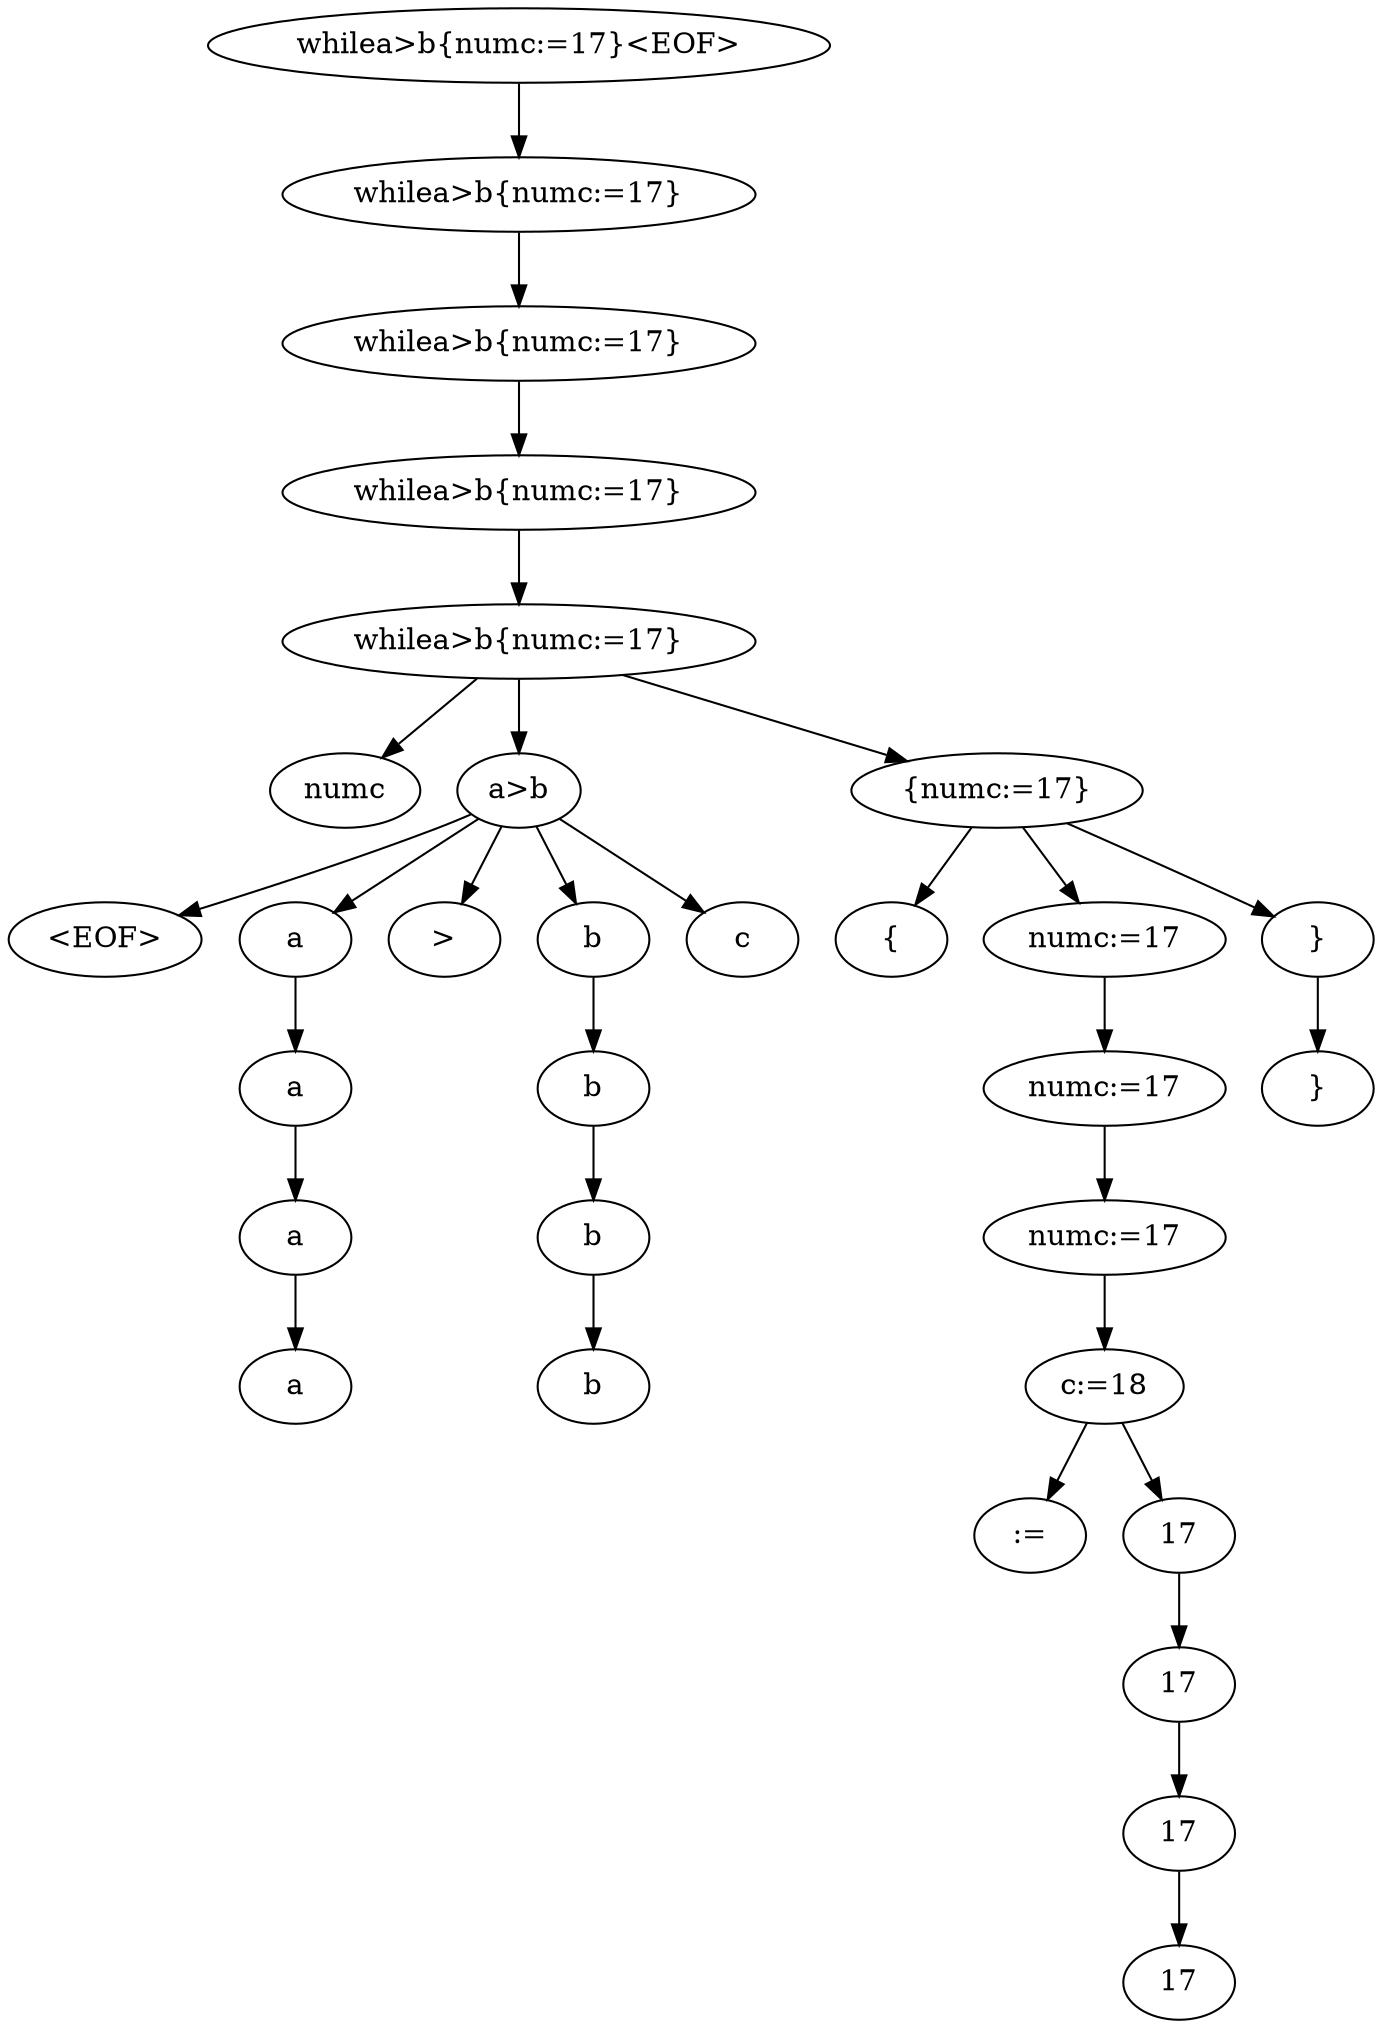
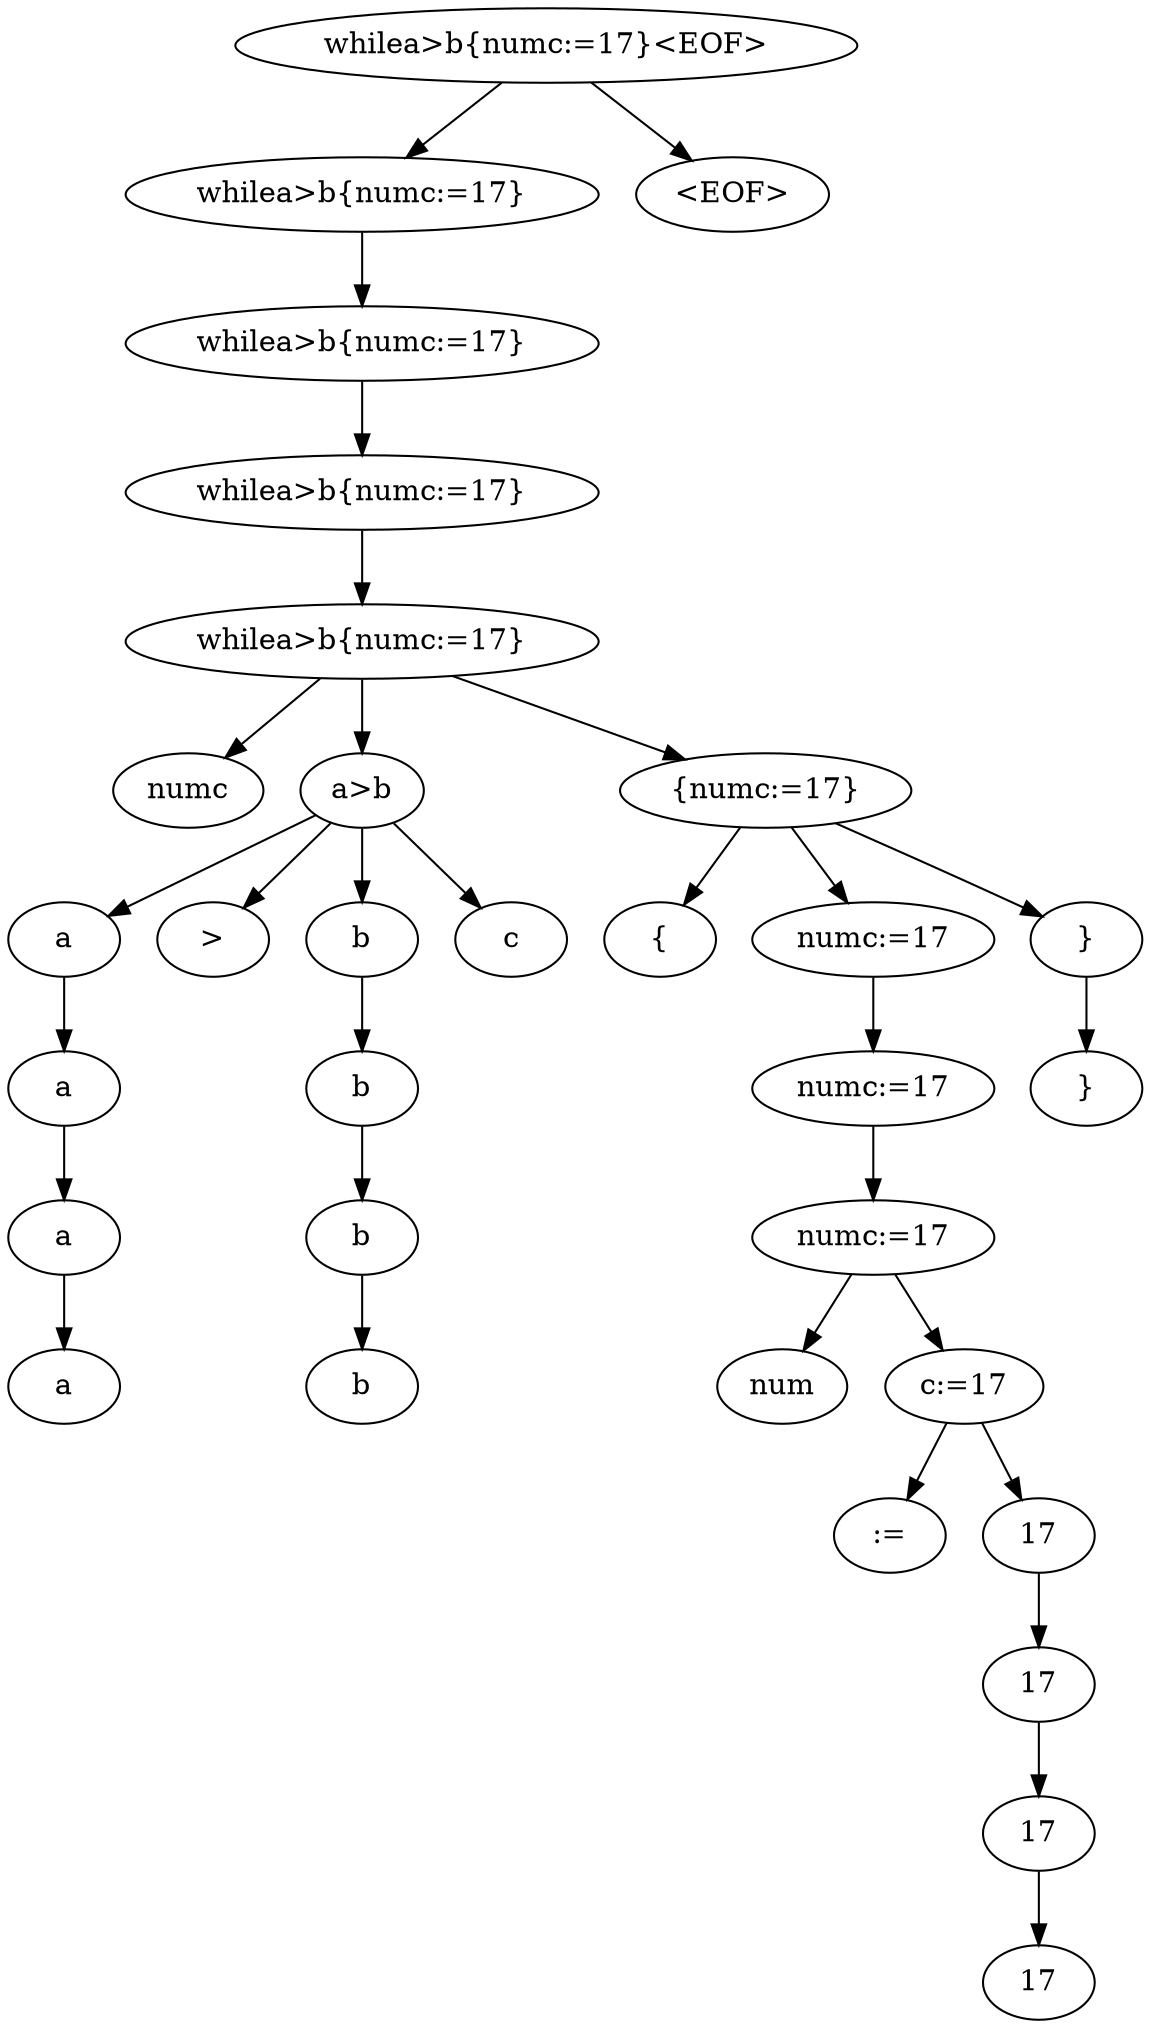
edge "a>b" -> "<EOF>": now "whilea>b{numc:=17}<EOF>" -> "<EOF>"
node "num": added
node "c:=18": label "c:=18" -> "c:=17"
